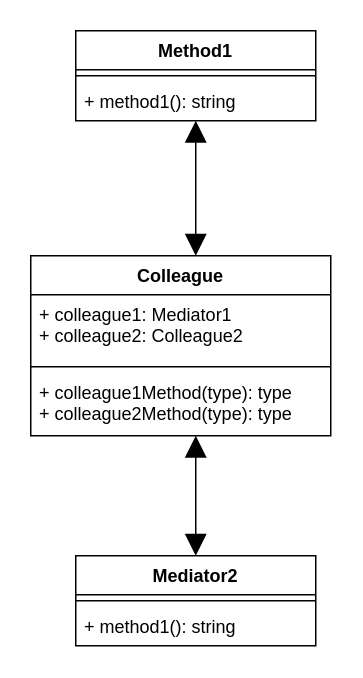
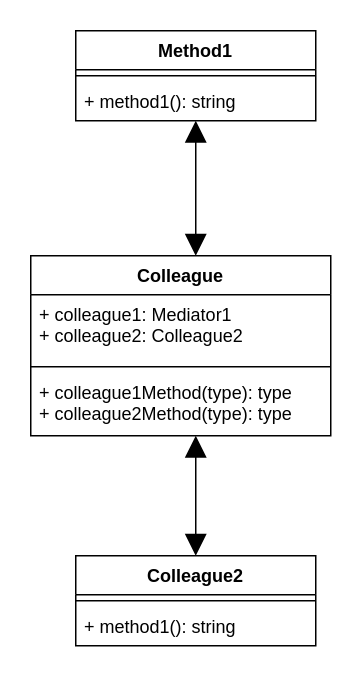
node "Mediator2": label "Mediator2" -> "Colleague2"
